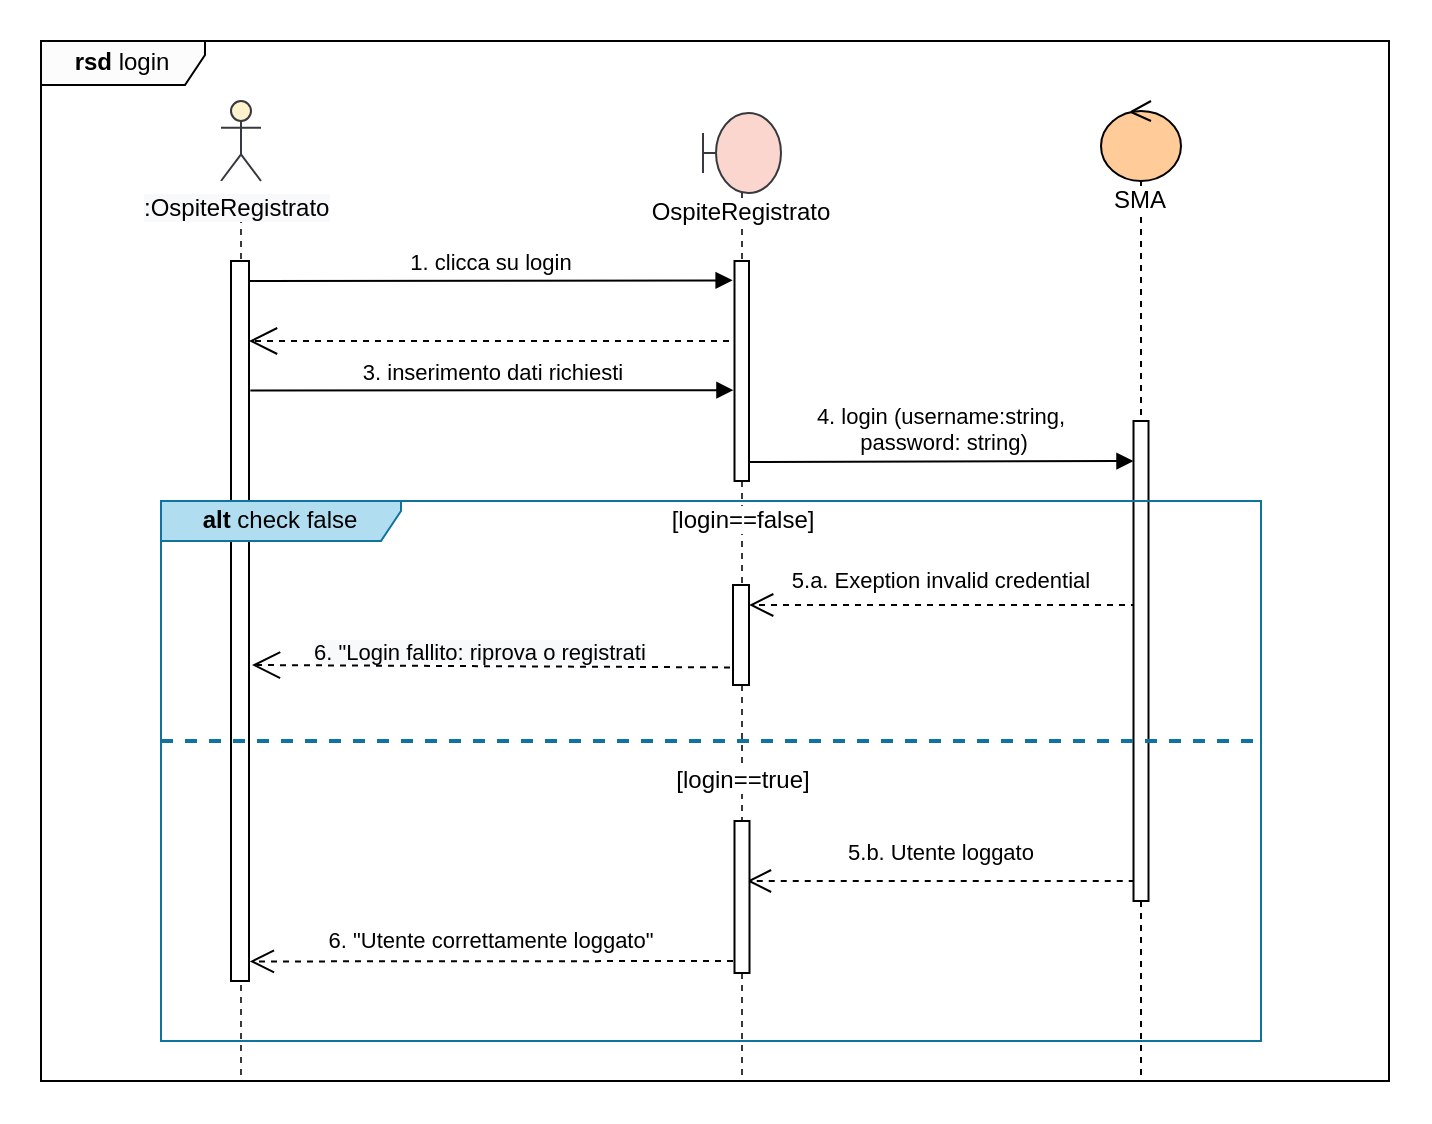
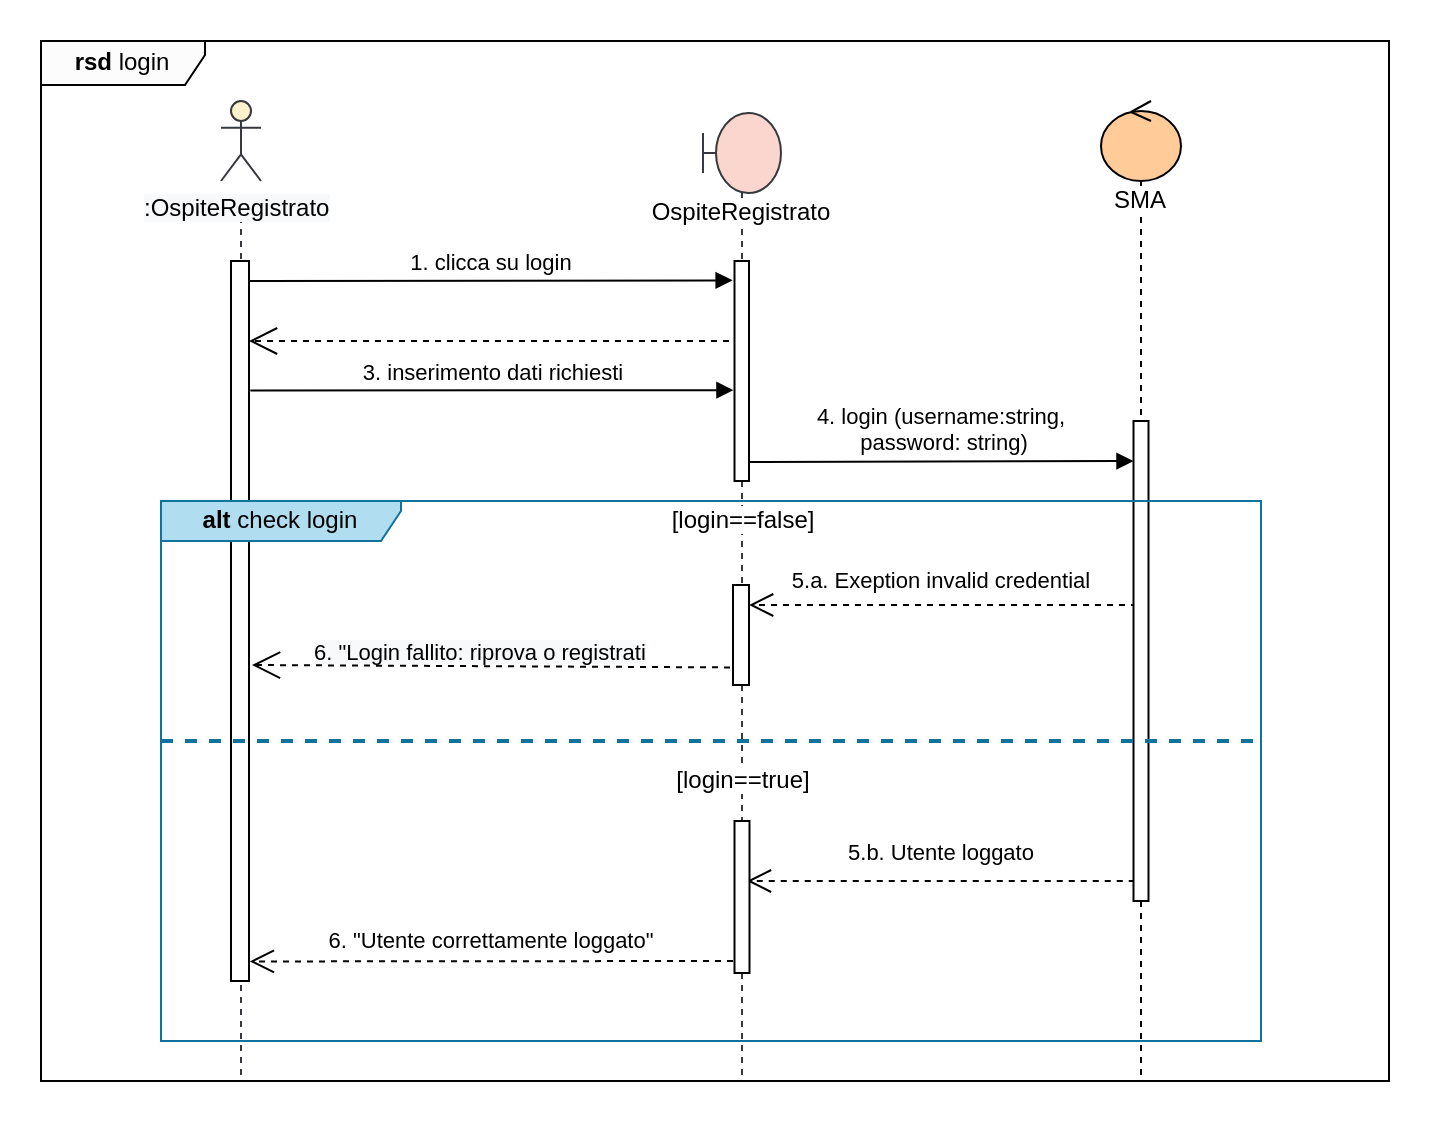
node "alt check false": label "alt check false" -> "alt check login"
